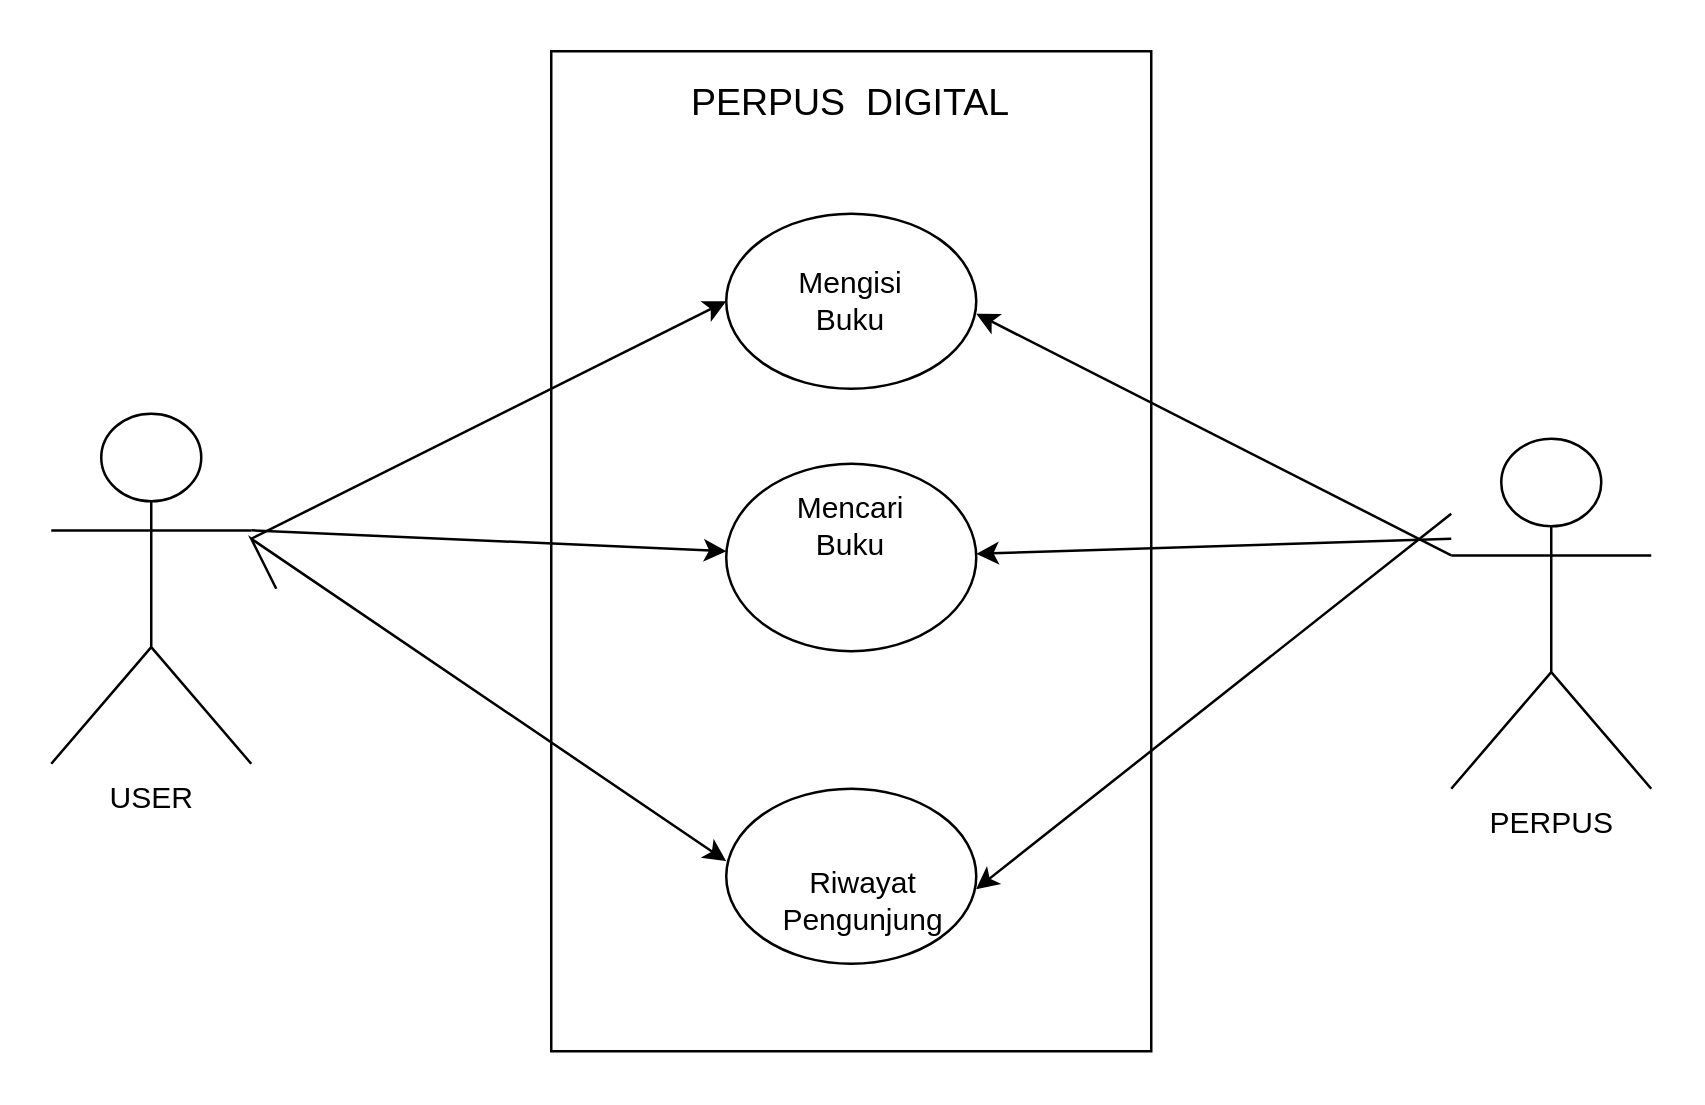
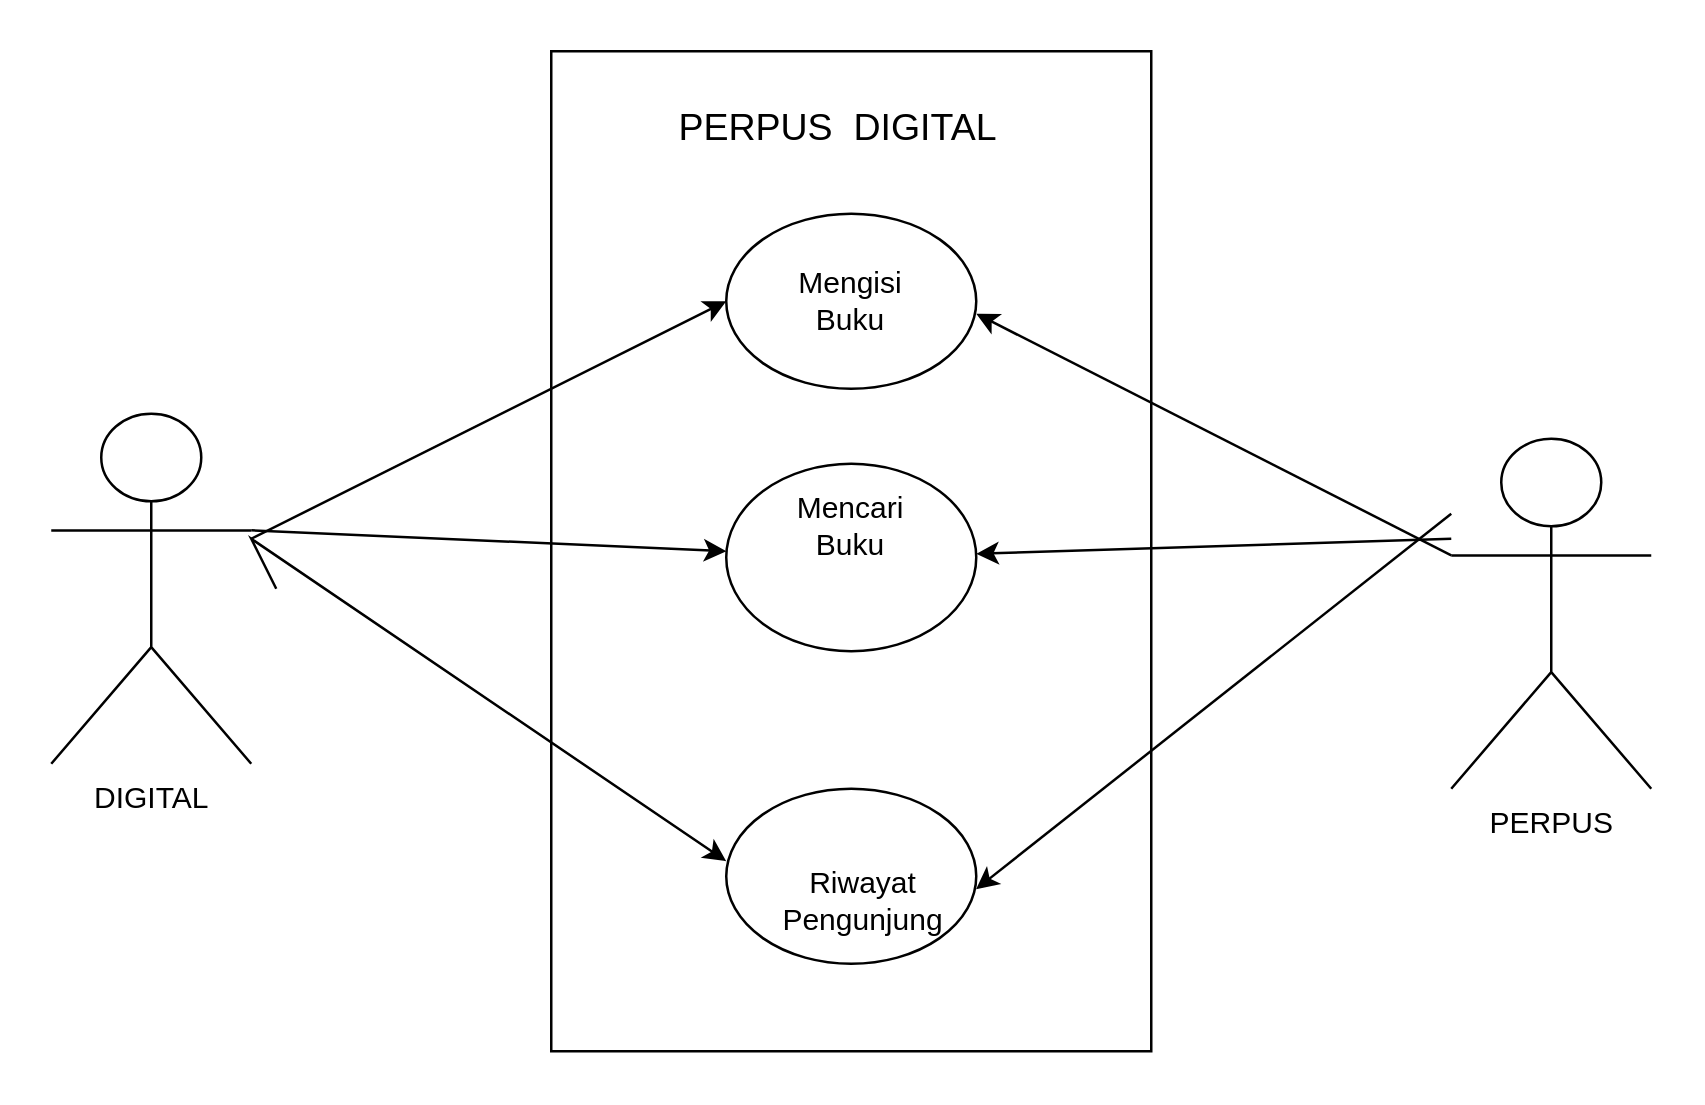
node "PERPUS DIGITAL": moved (851, 101) -> (839, 126)
node "USER": label "USER" -> "DIGITAL"
